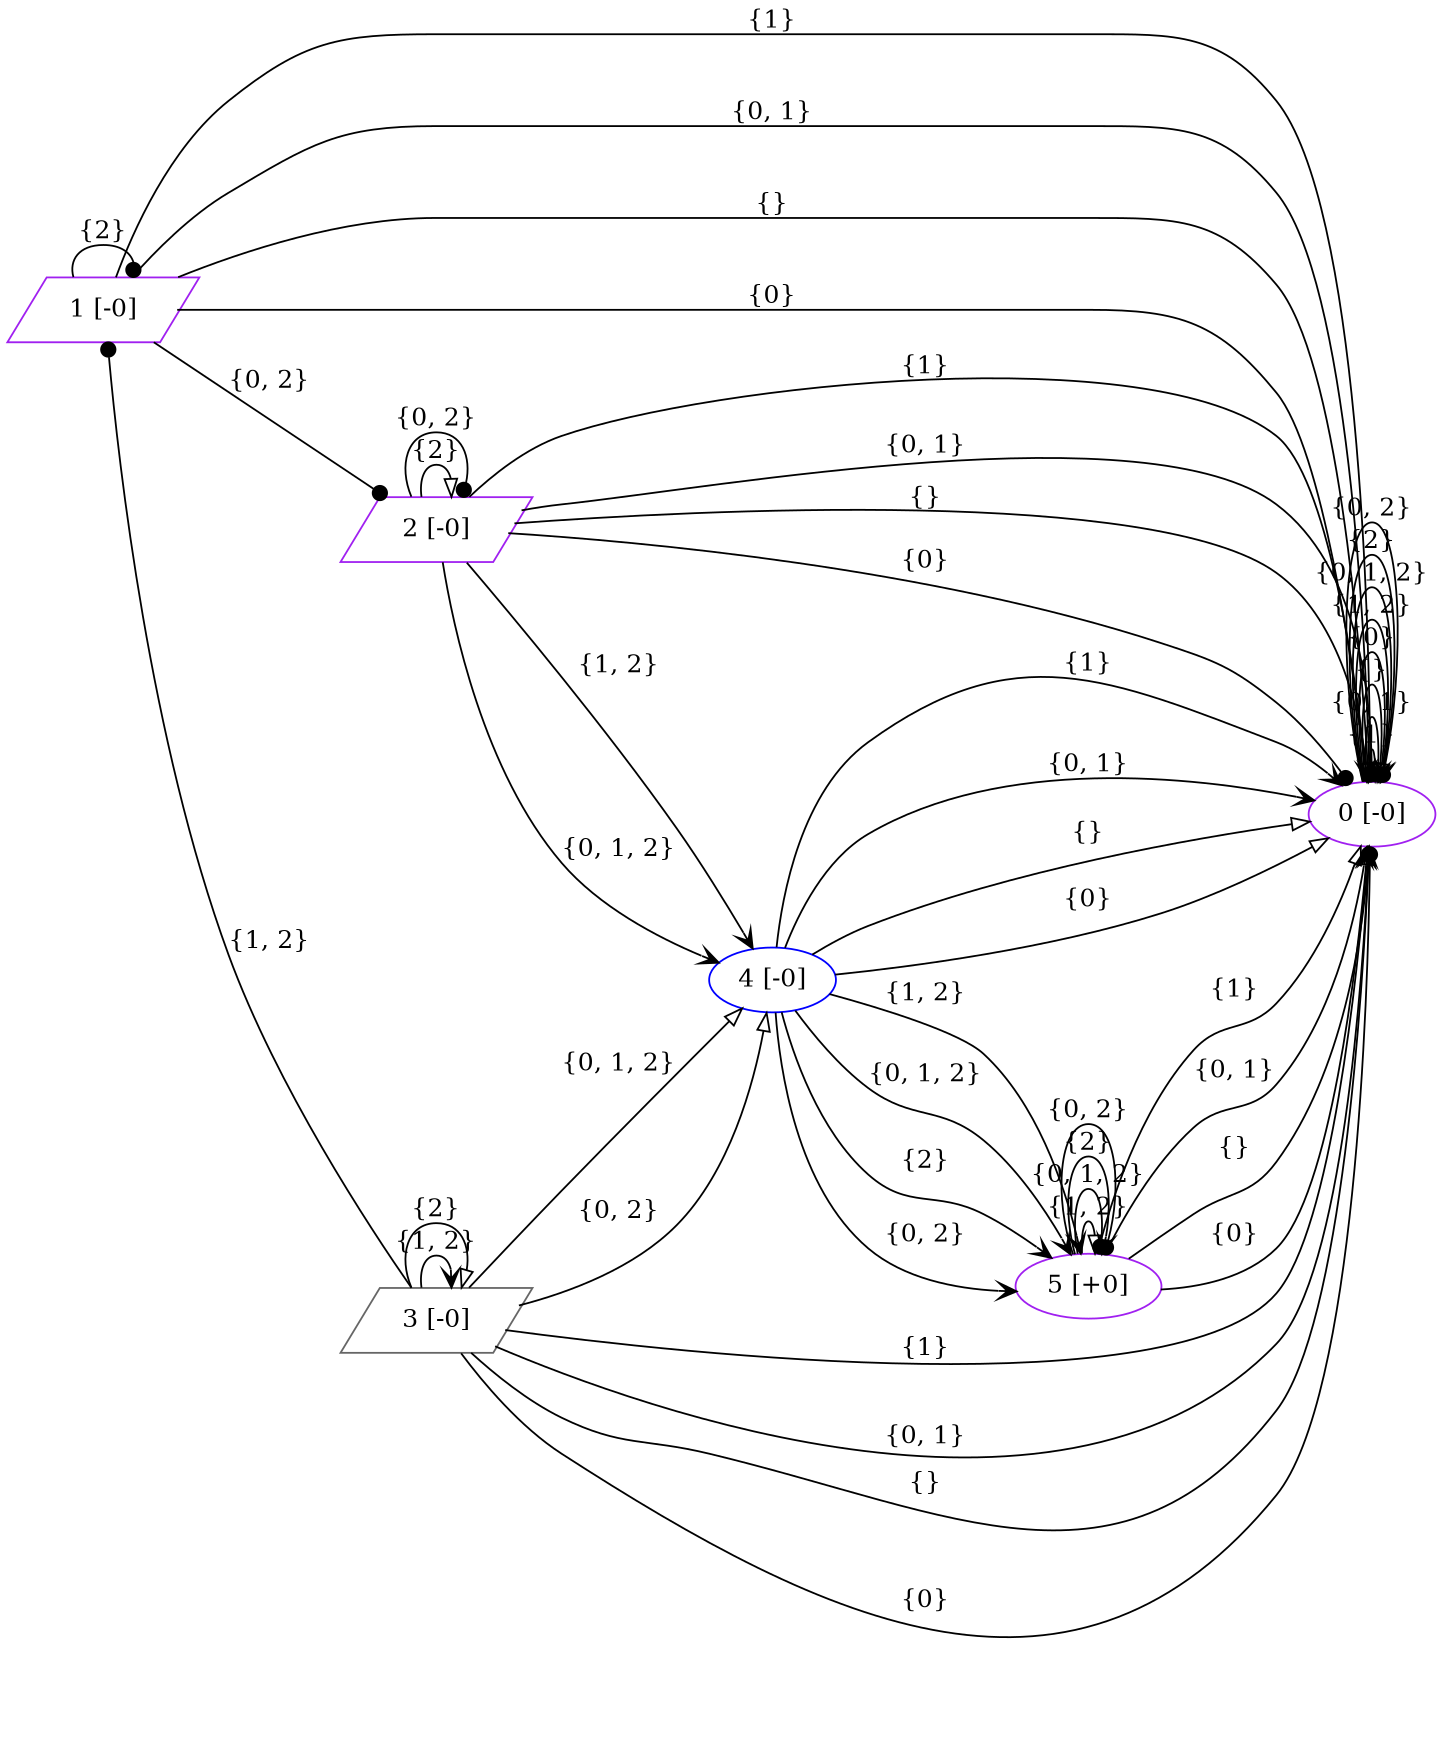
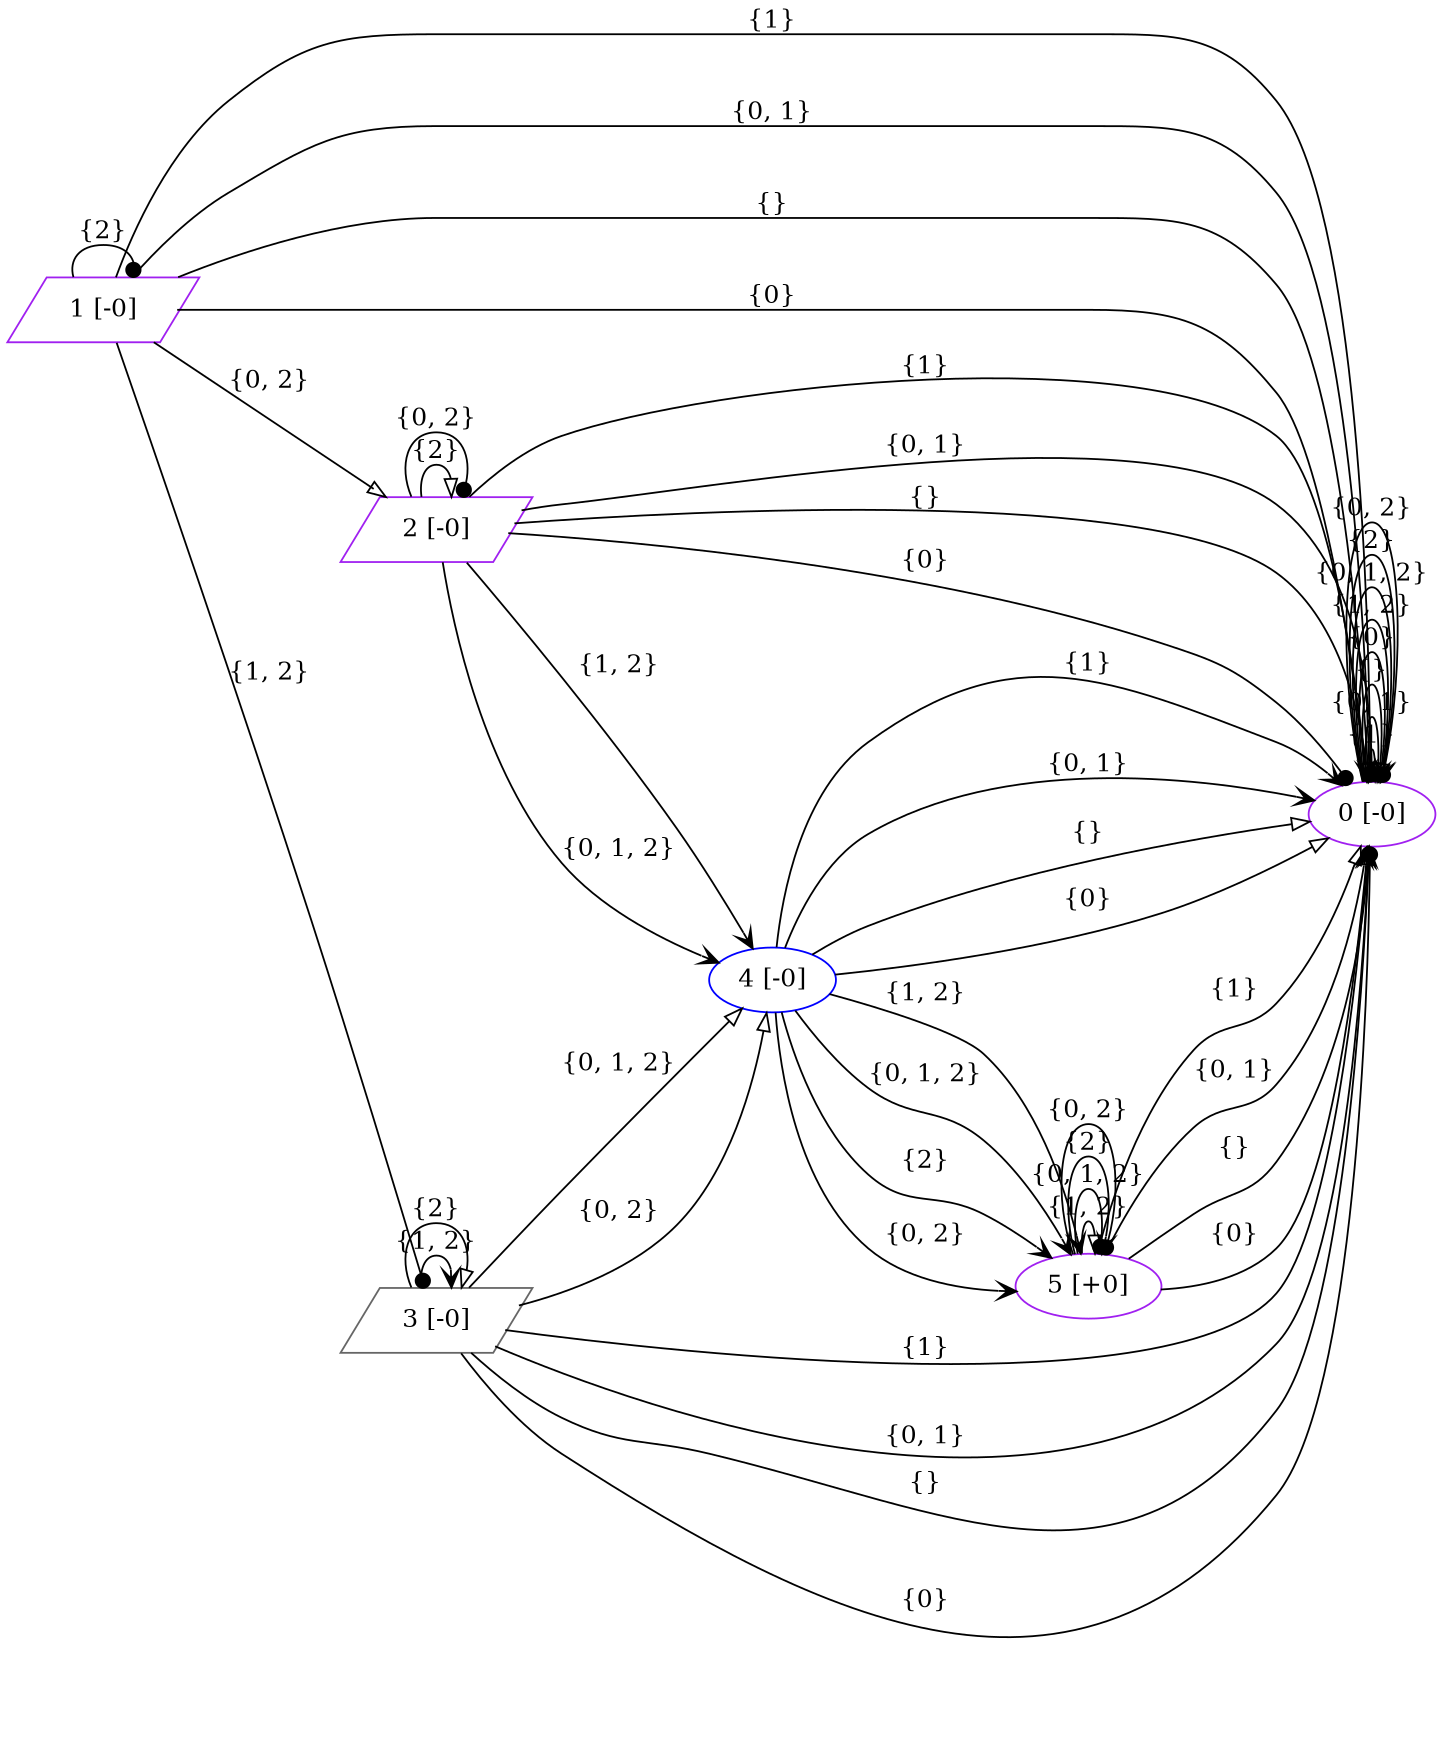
edge "1 [-0]" -> "2 [-0]": arrowhead dot -> onormal
edge "3 [-0]" -> "1 [-0]": reversed
